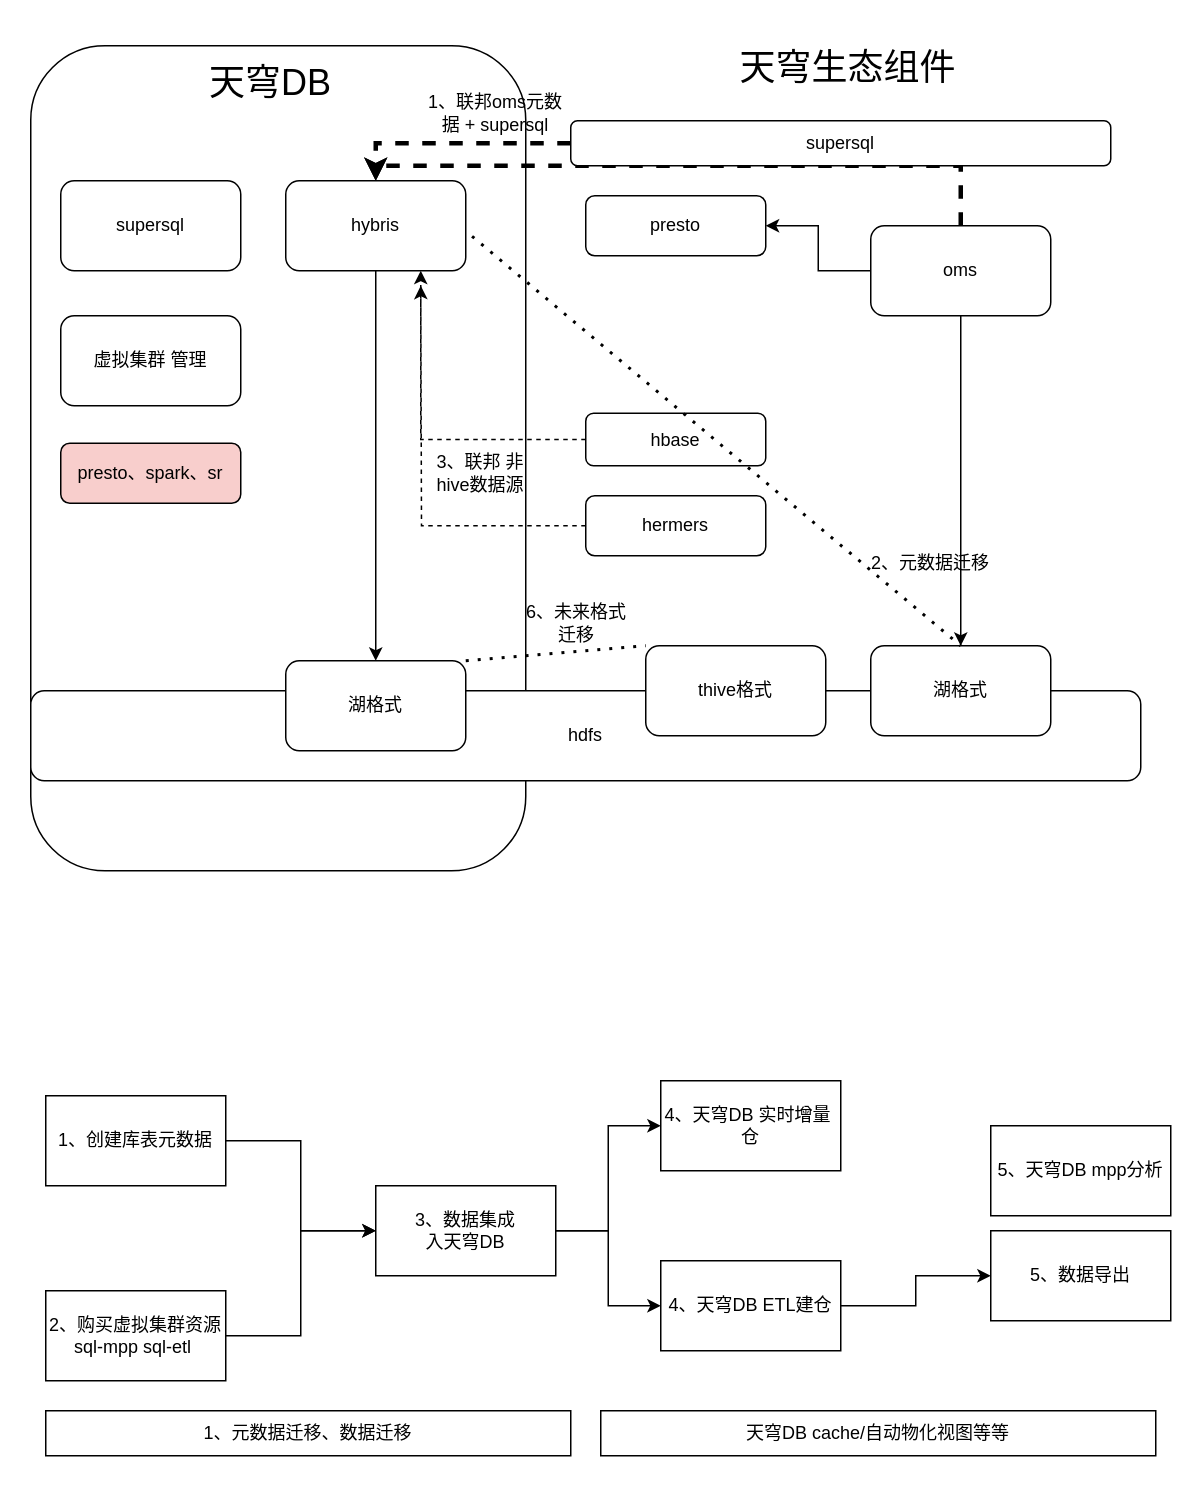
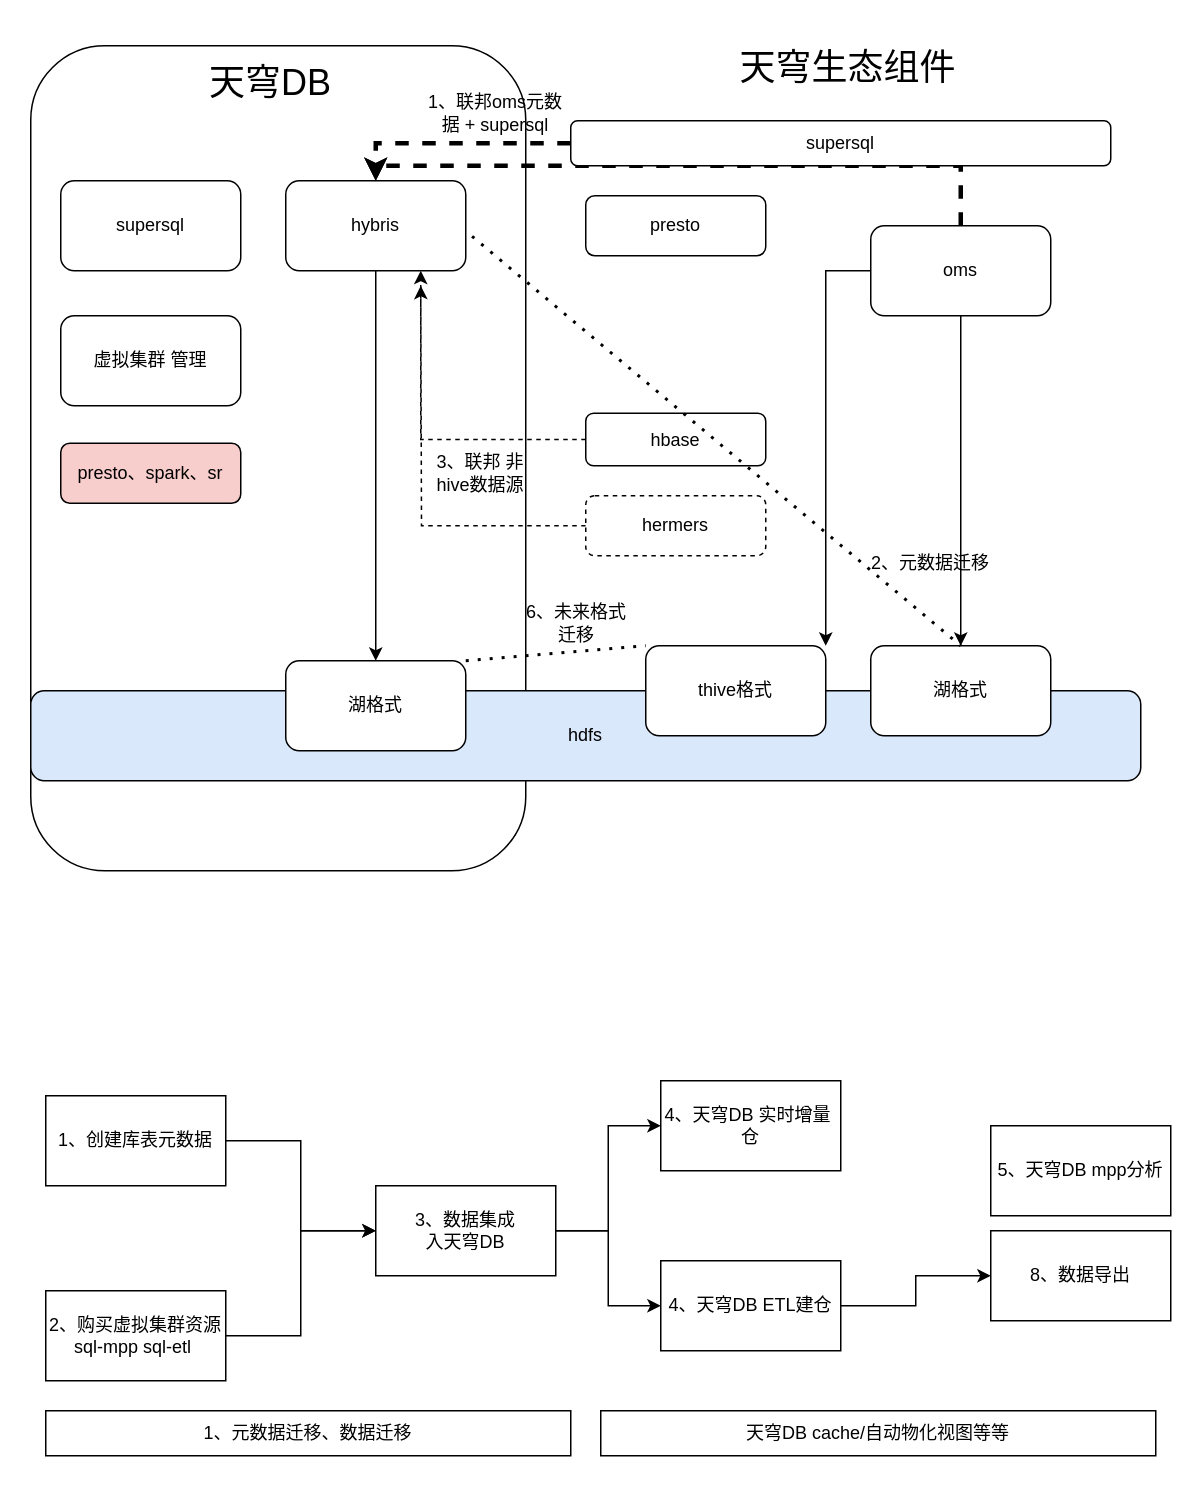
edge "oms" -> "presto": now "oms" -> "thive格式"
node "hermers": style solid -> dashed
node "hdfs": fillcolor #ffffff -> #dae8fc
node "5、数据导出": label "5、数据导出" -> "8、数据导出"
